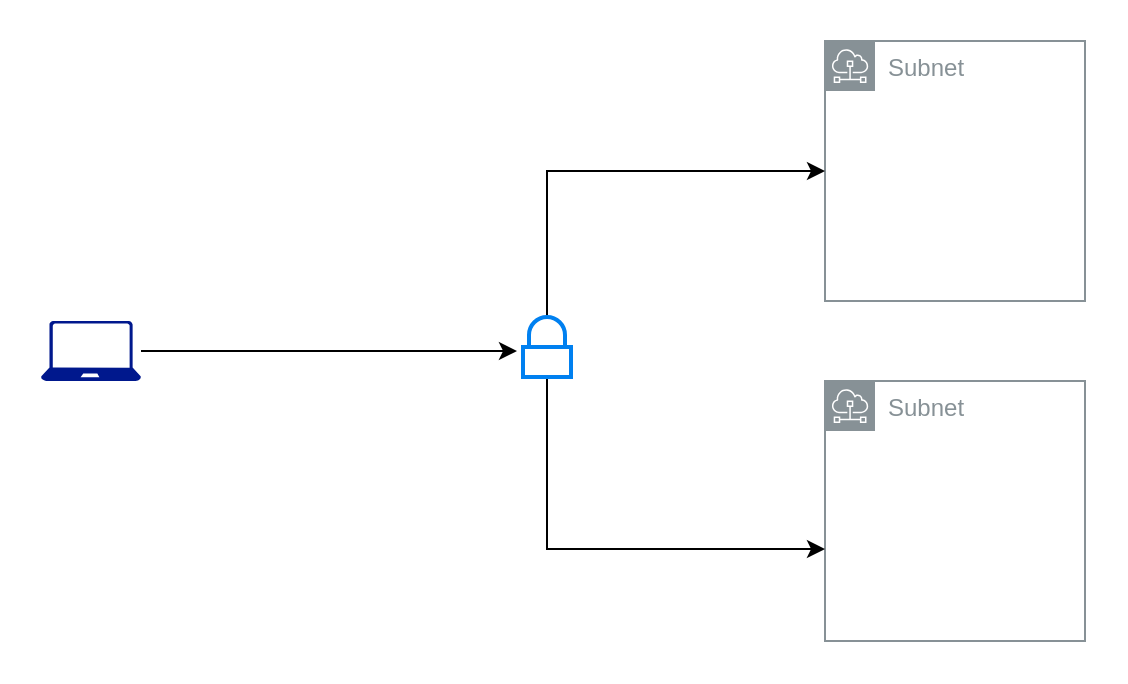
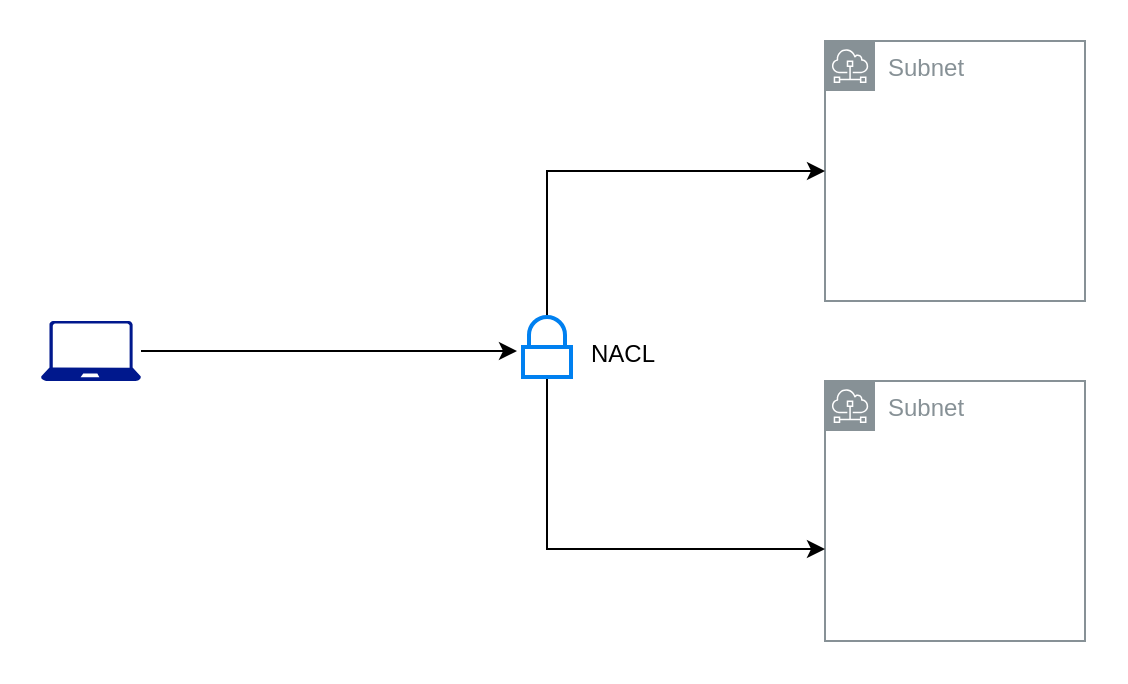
node "NACL": added
